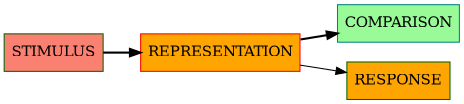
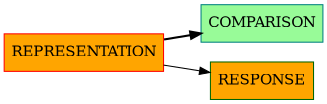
node "STIMULUS": removed
